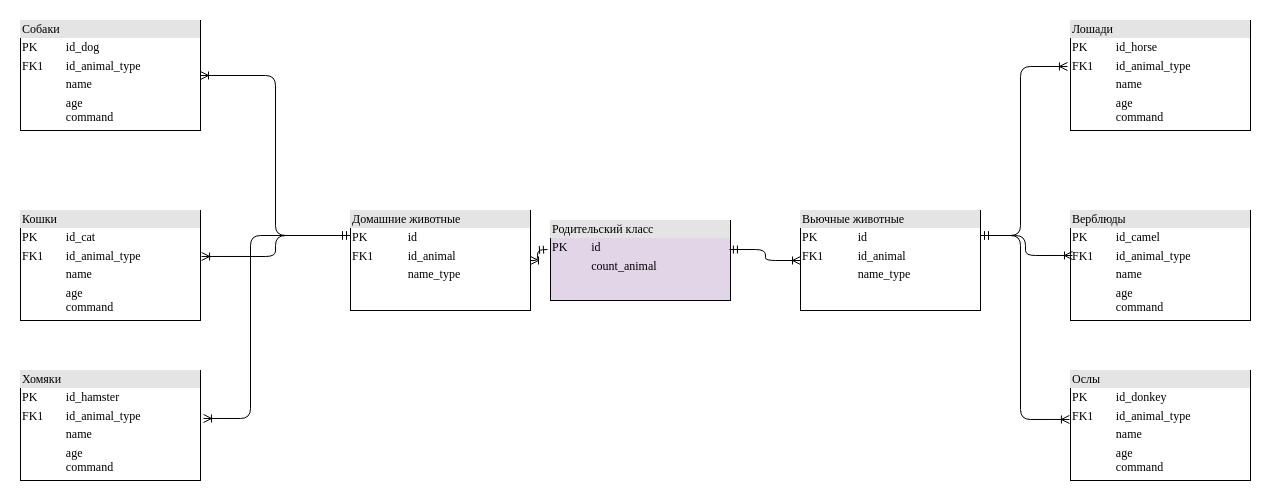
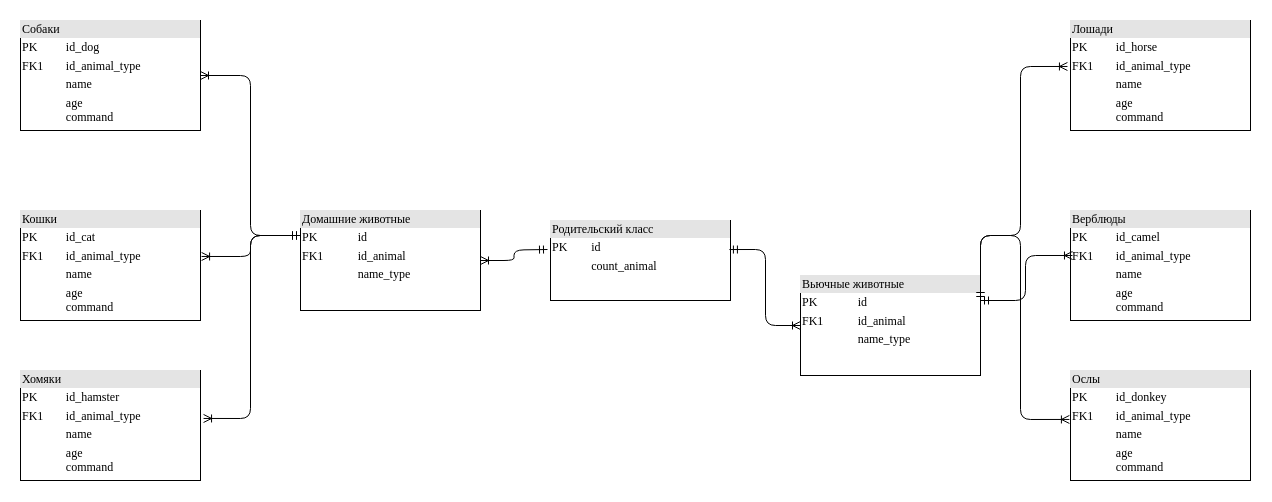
node "Домашние животные PK id FK1 id_animal name_type": moved (441, 261) -> (391, 261)
node "Родительский класс PK id count_animal": fillcolor #e1d5e7 -> #ffffff
node "Вьючные животные PK id FK1 id_animal name_type": moved (891, 261) -> (891, 326)
